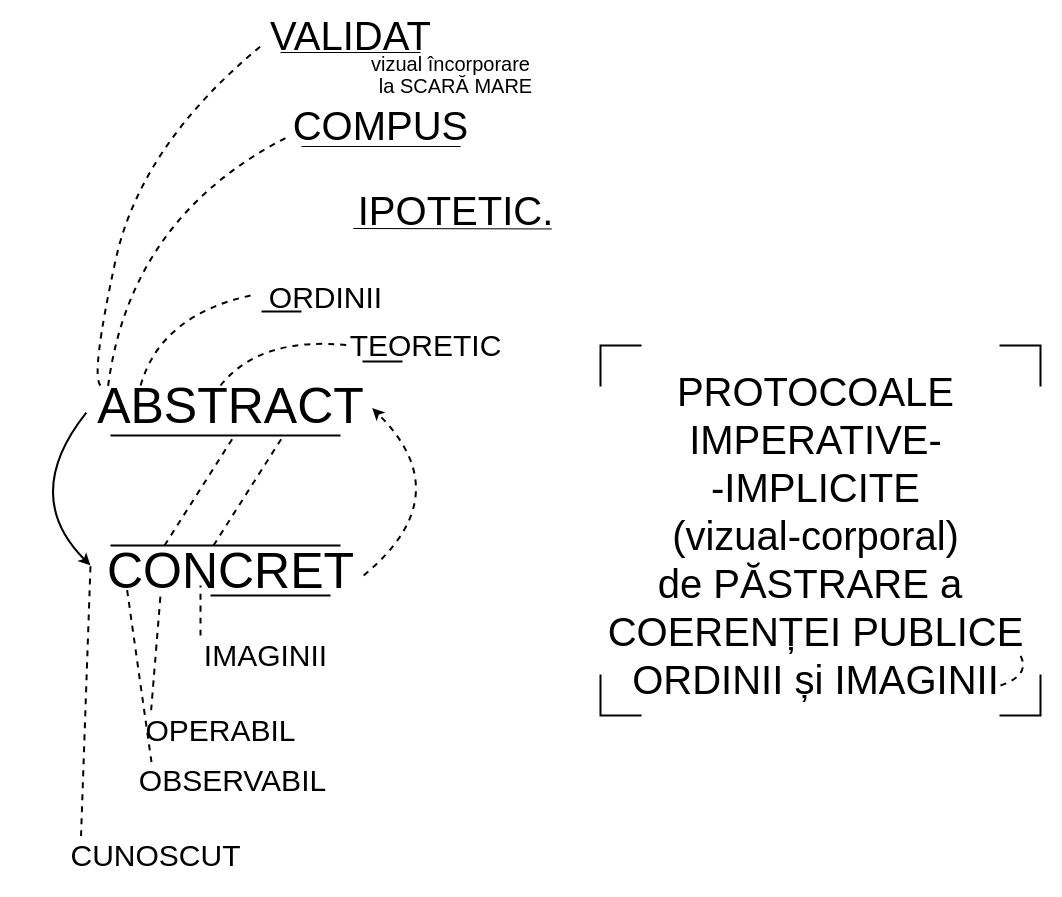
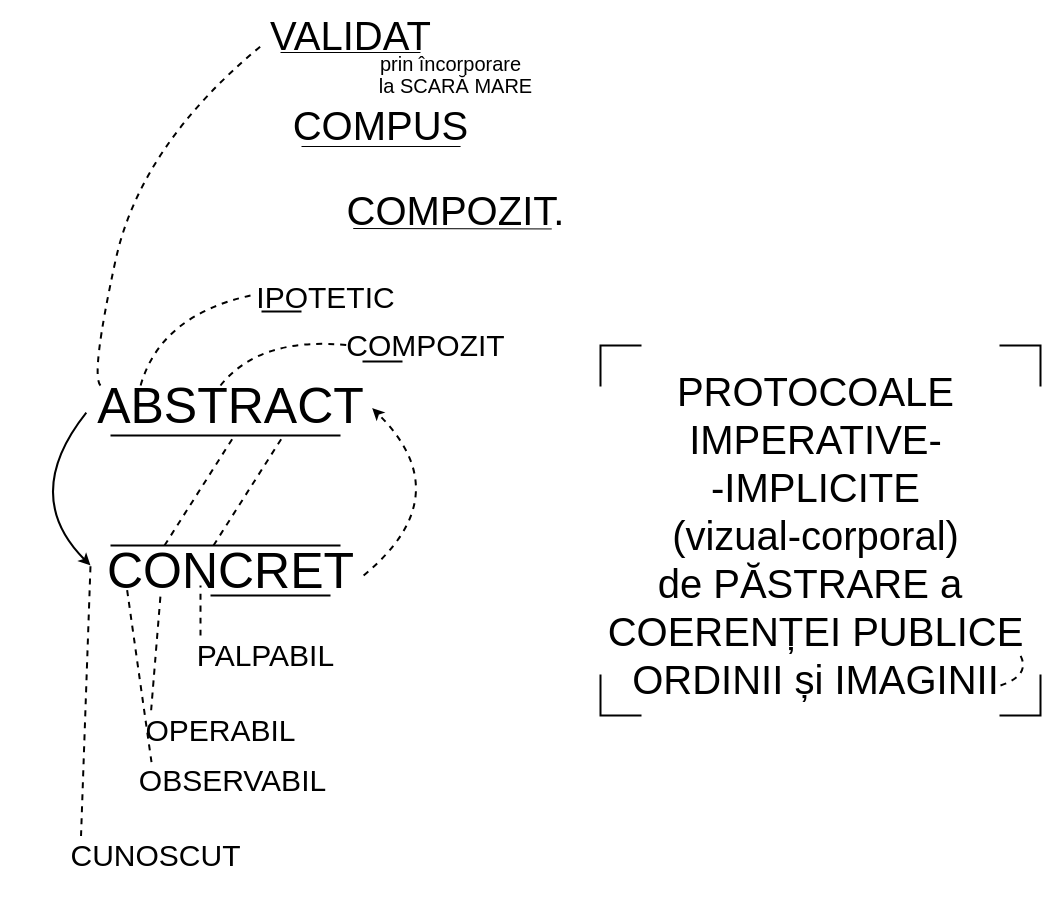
node "vizual încorporare": label "vizual încorporare" -> "prin încorporare"
node "IPOTETIC.": label "IPOTETIC." -> "COMPOZIT."
edge "COMPUS" -- "ABSTRACT": removed
node "ORDINII": label "ORDINII" -> "IPOTETIC"
node "TEORETIC": label "TEORETIC" -> "COMPOZIT"
node "IMAGINII": label "IMAGINII" -> "PALPABIL"
